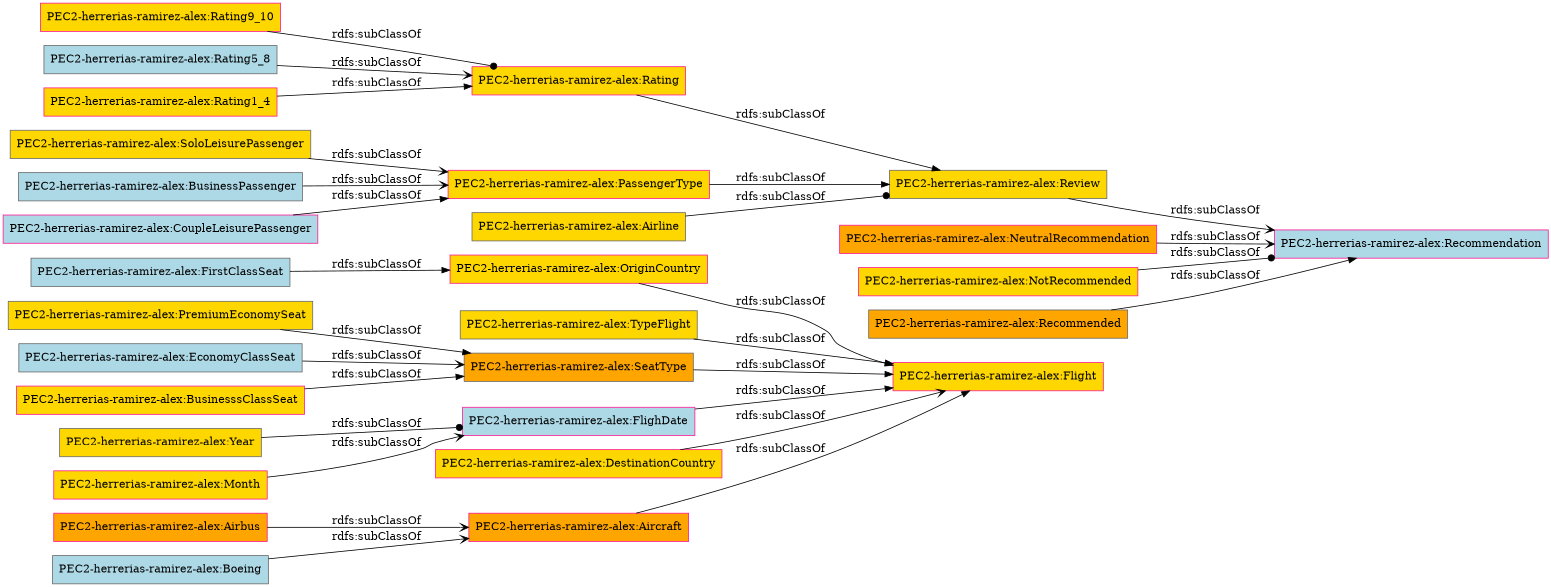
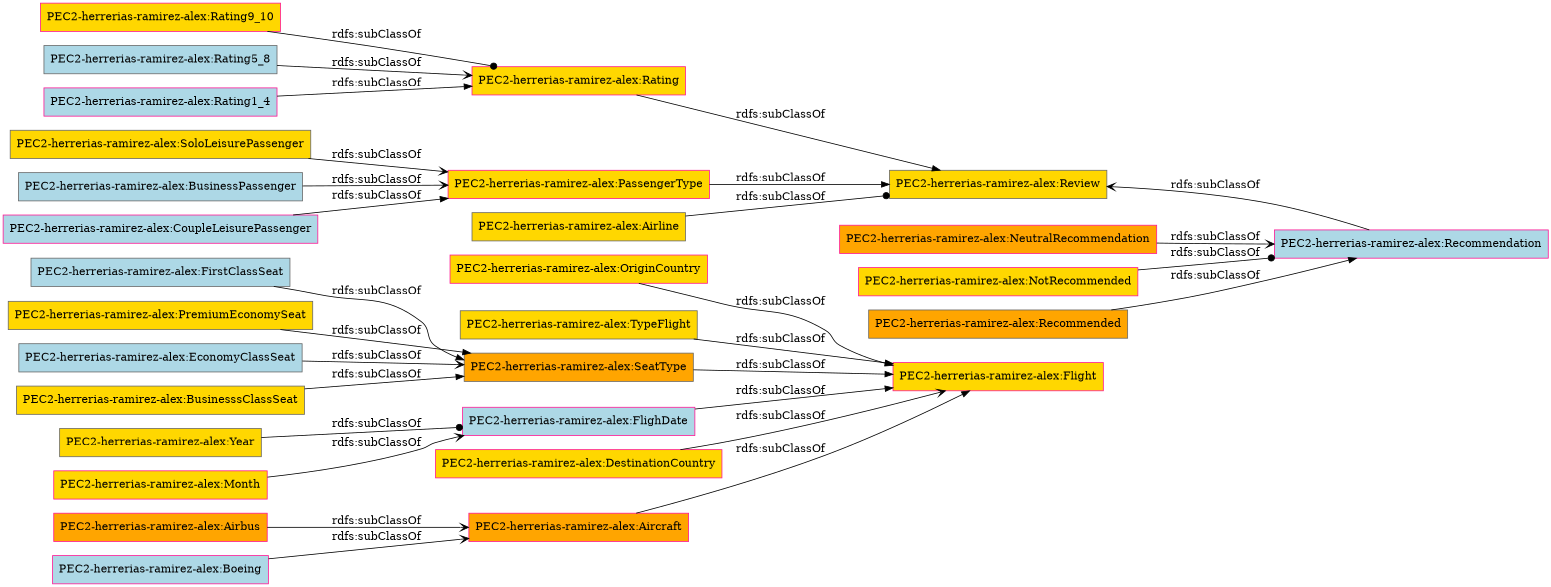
node "PEC2-herrerias-ramirez-alex:Rating1_4": fillcolor gold -> lightblue
edge "PEC2-herrerias-ramirez-alex:Review" -> "PEC2-herrerias-ramirez-alex:Recommendation": reversed
edge "PEC2-herrerias-ramirez-alex:FirstClassSeat" -> "PEC2-herrerias-ramirez-alex:OriginCountry": now "PEC2-herrerias-ramirez-alex:FirstClassSeat" -> "PEC2-herrerias-ramirez-alex:SeatType"
node "PEC2-herrerias-ramirez-alex:BusinesssClassSeat": color deeppink -> gray40
node "PEC2-herrerias-ramirez-alex:Boeing": color gray40 -> deeppink
